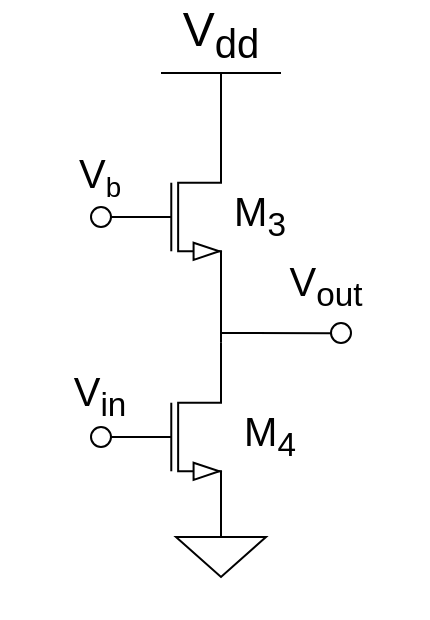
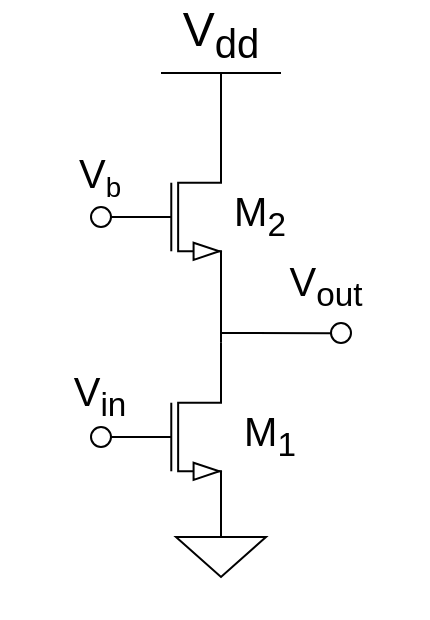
node "M3": label "M3" -> "M2"
node "M4": label "M4" -> "M1"
